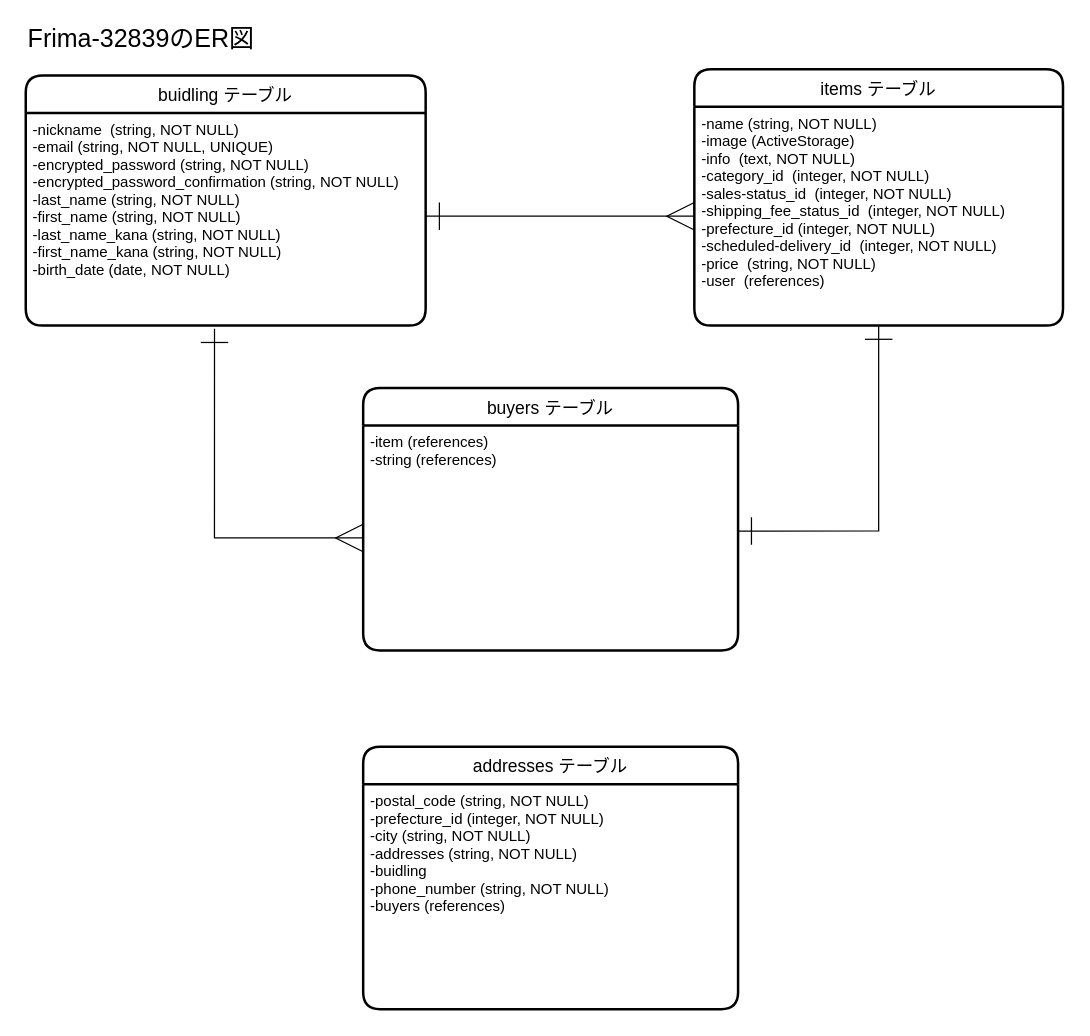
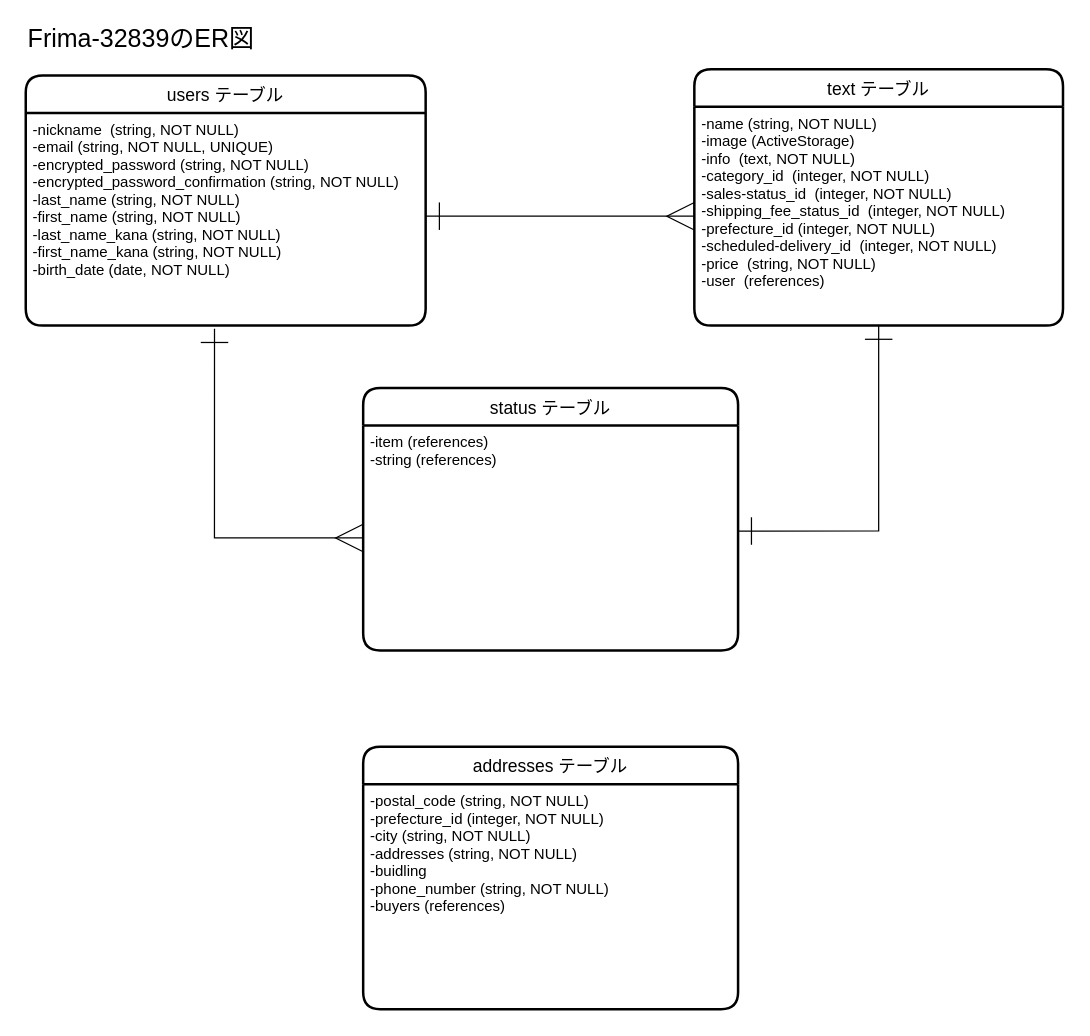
node "items テーブル": label "items テーブル" -> "text テーブル"
node "buidling テーブル": label "buidling テーブル" -> "users テーブル"
node "buyers テーブル": label "buyers テーブル" -> "status テーブル"
